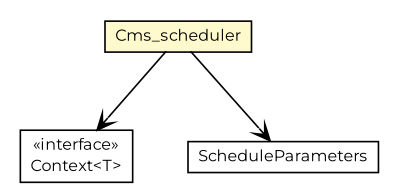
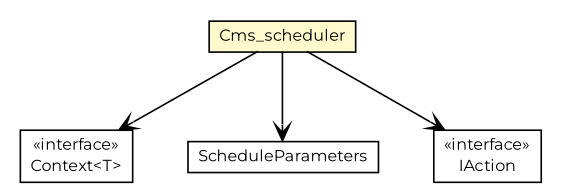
node "IAction": added
